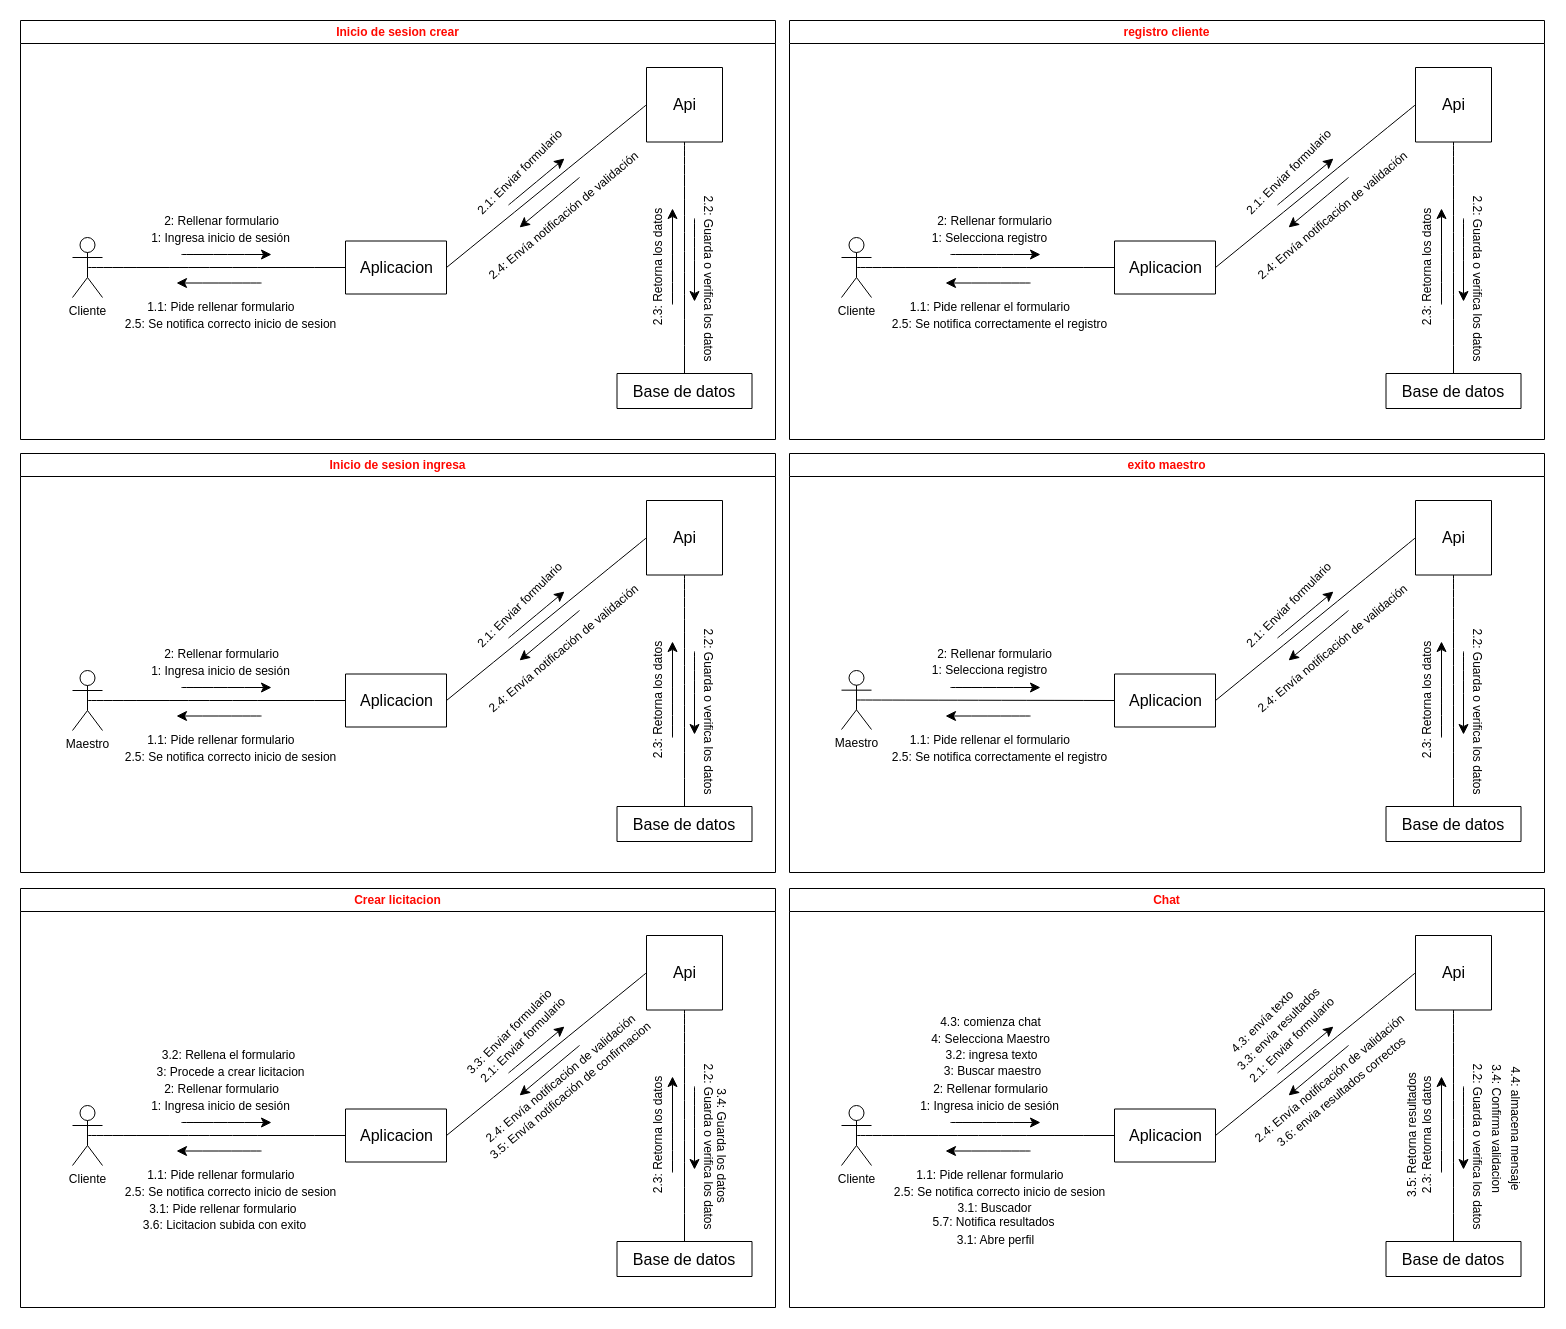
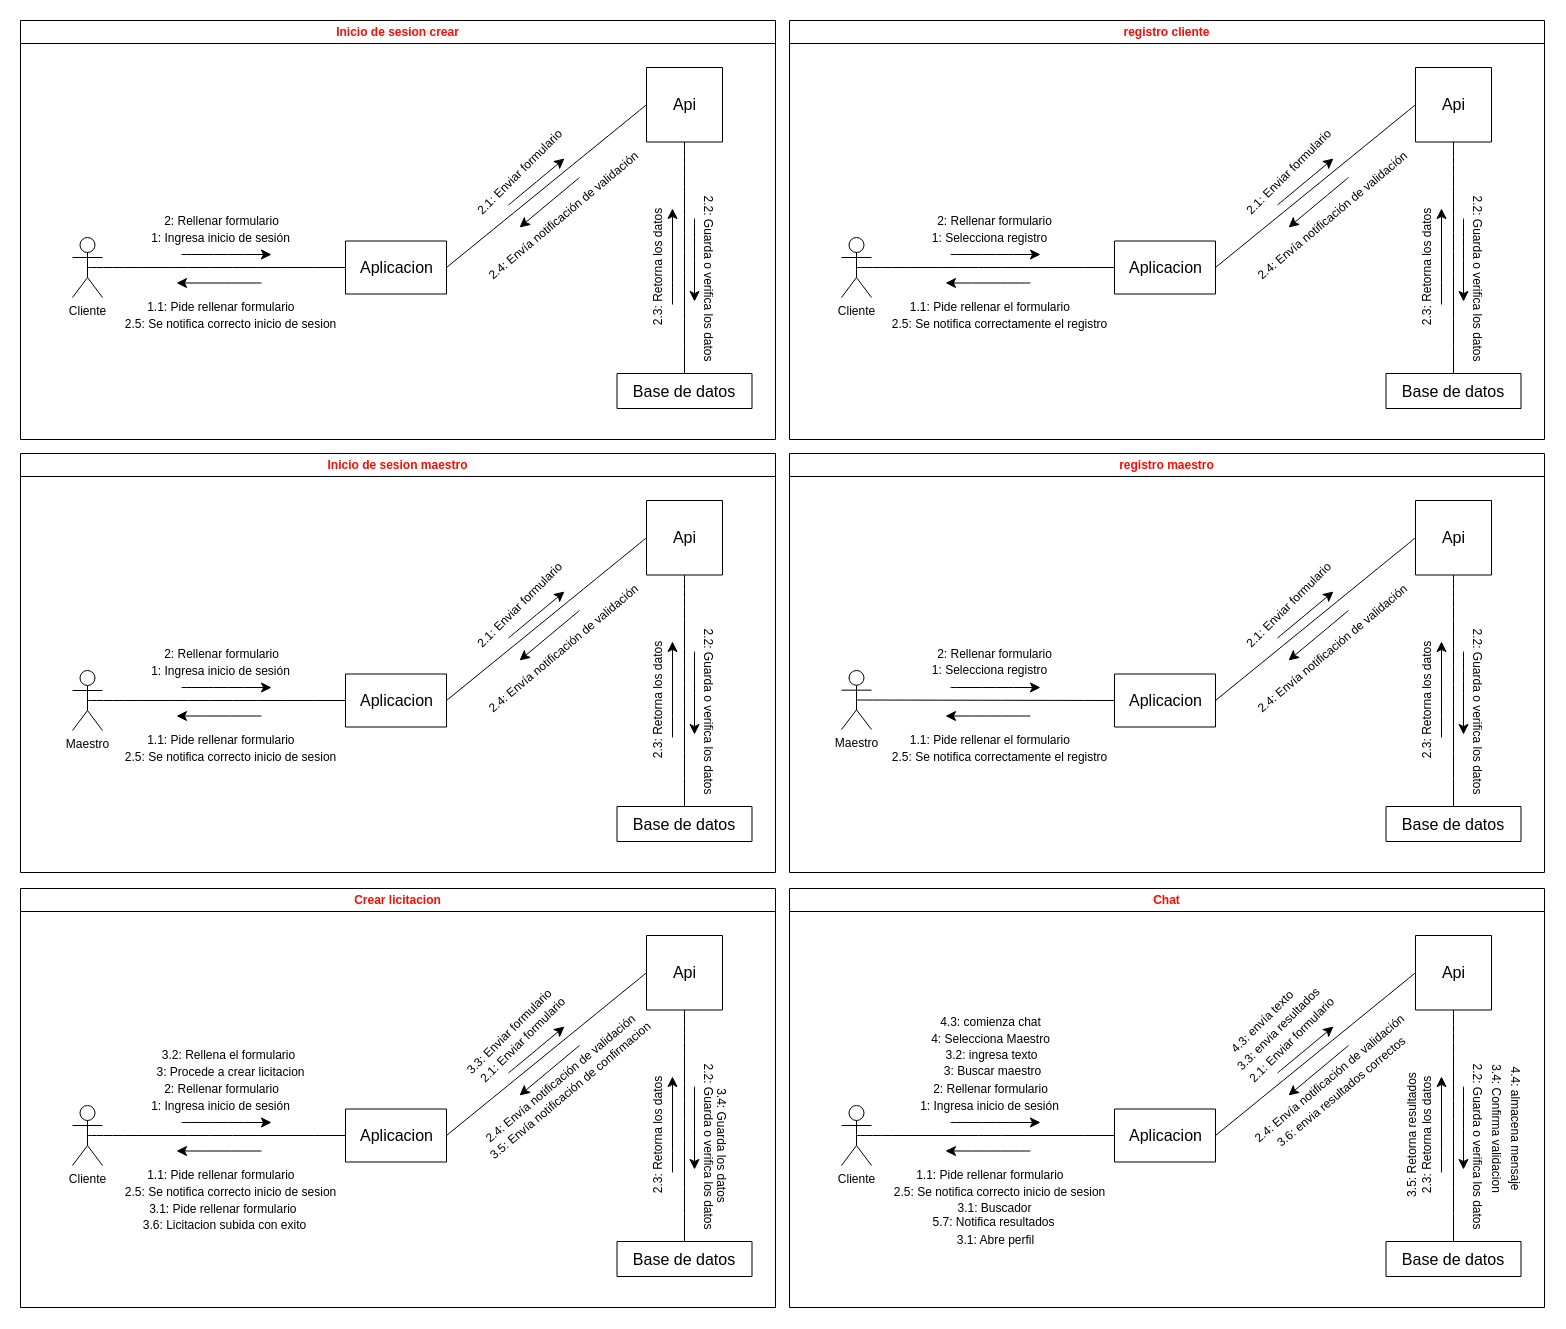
node "Inicio de sesion ingresa": label "Inicio de sesion ingresa" -> "Inicio de sesion maestro"
node "exito maestro": label "exito maestro" -> "registro maestro"
